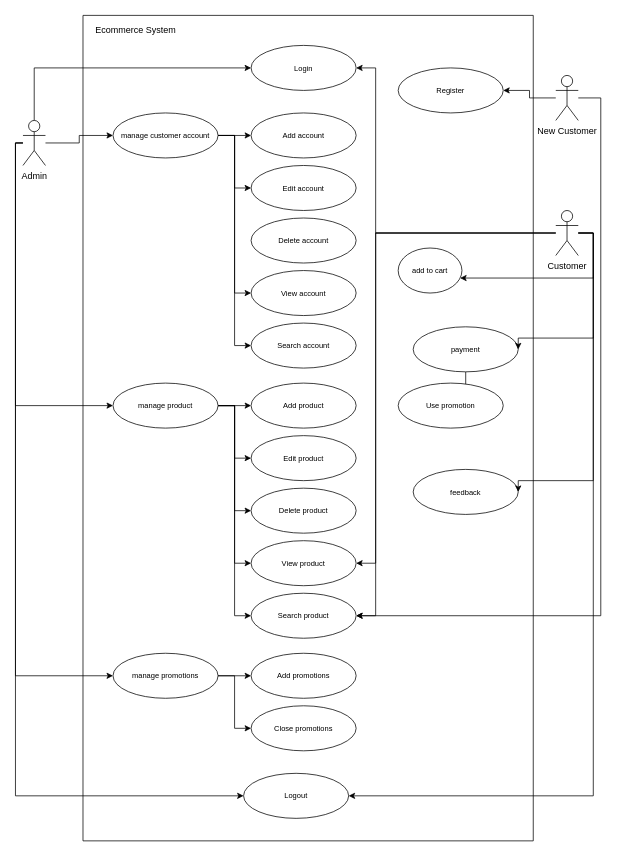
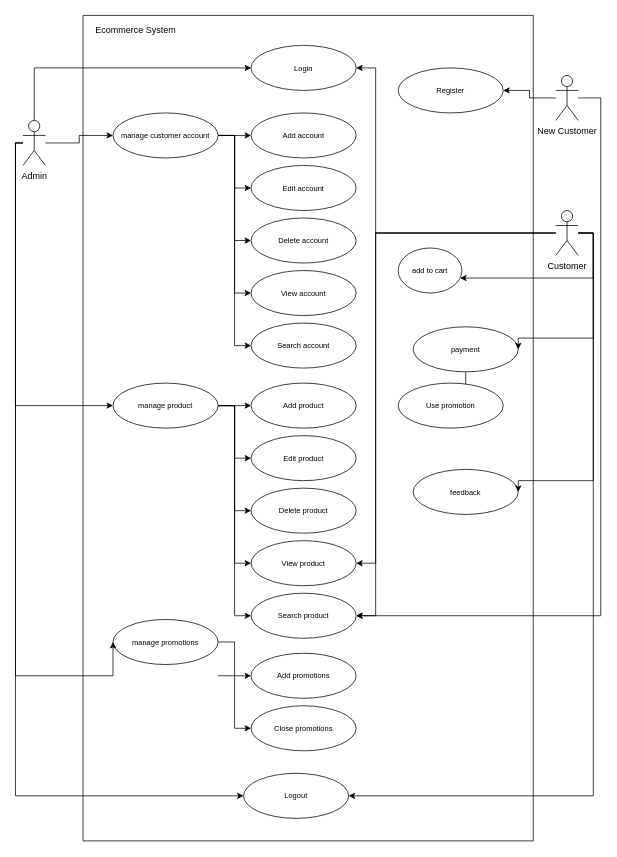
edge "manage customer account" -> "Delete account": added
node "manage promotions": moved (165, 675) -> (165, 642)
